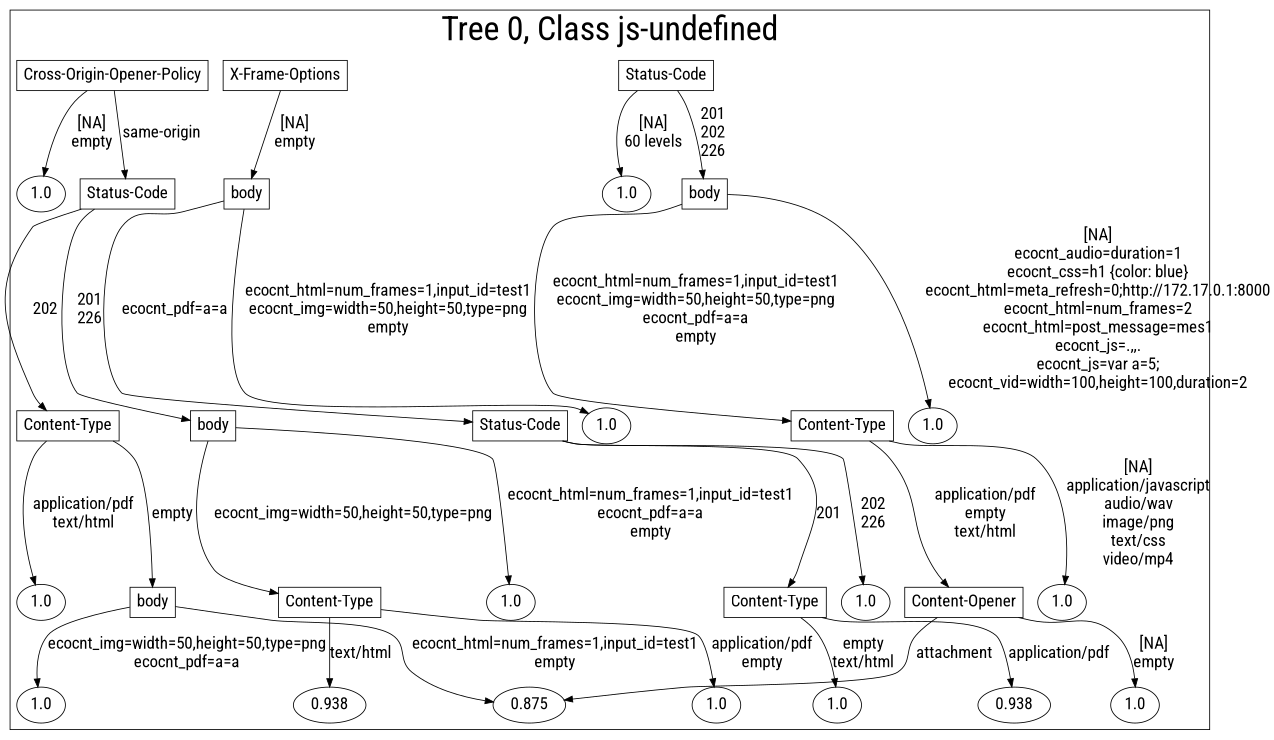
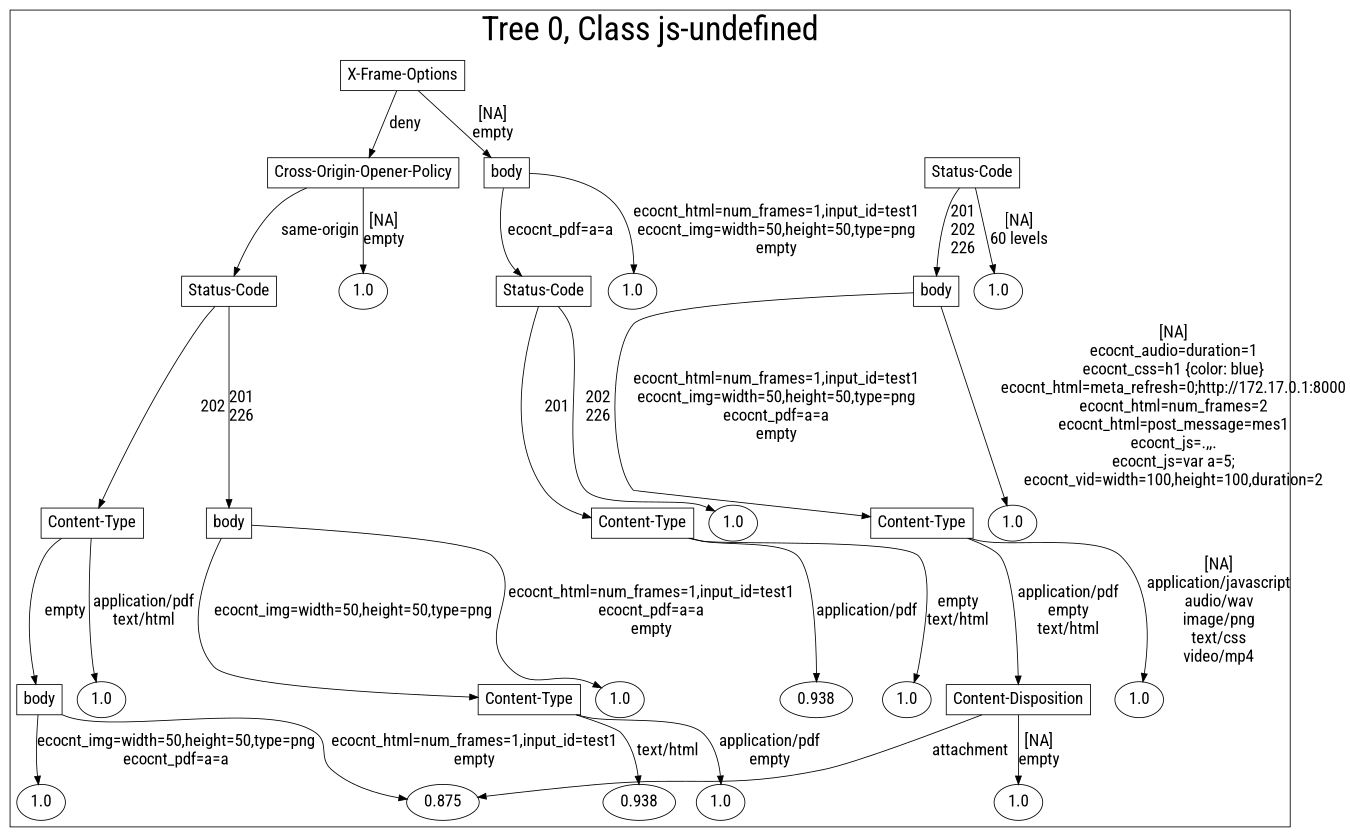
edge "X-Frame-Options" -> "Cross-Origin-Opener-Policy": added, label "deny"
node "Content-Opener": label "Content-Opener" -> "Content-Disposition"
